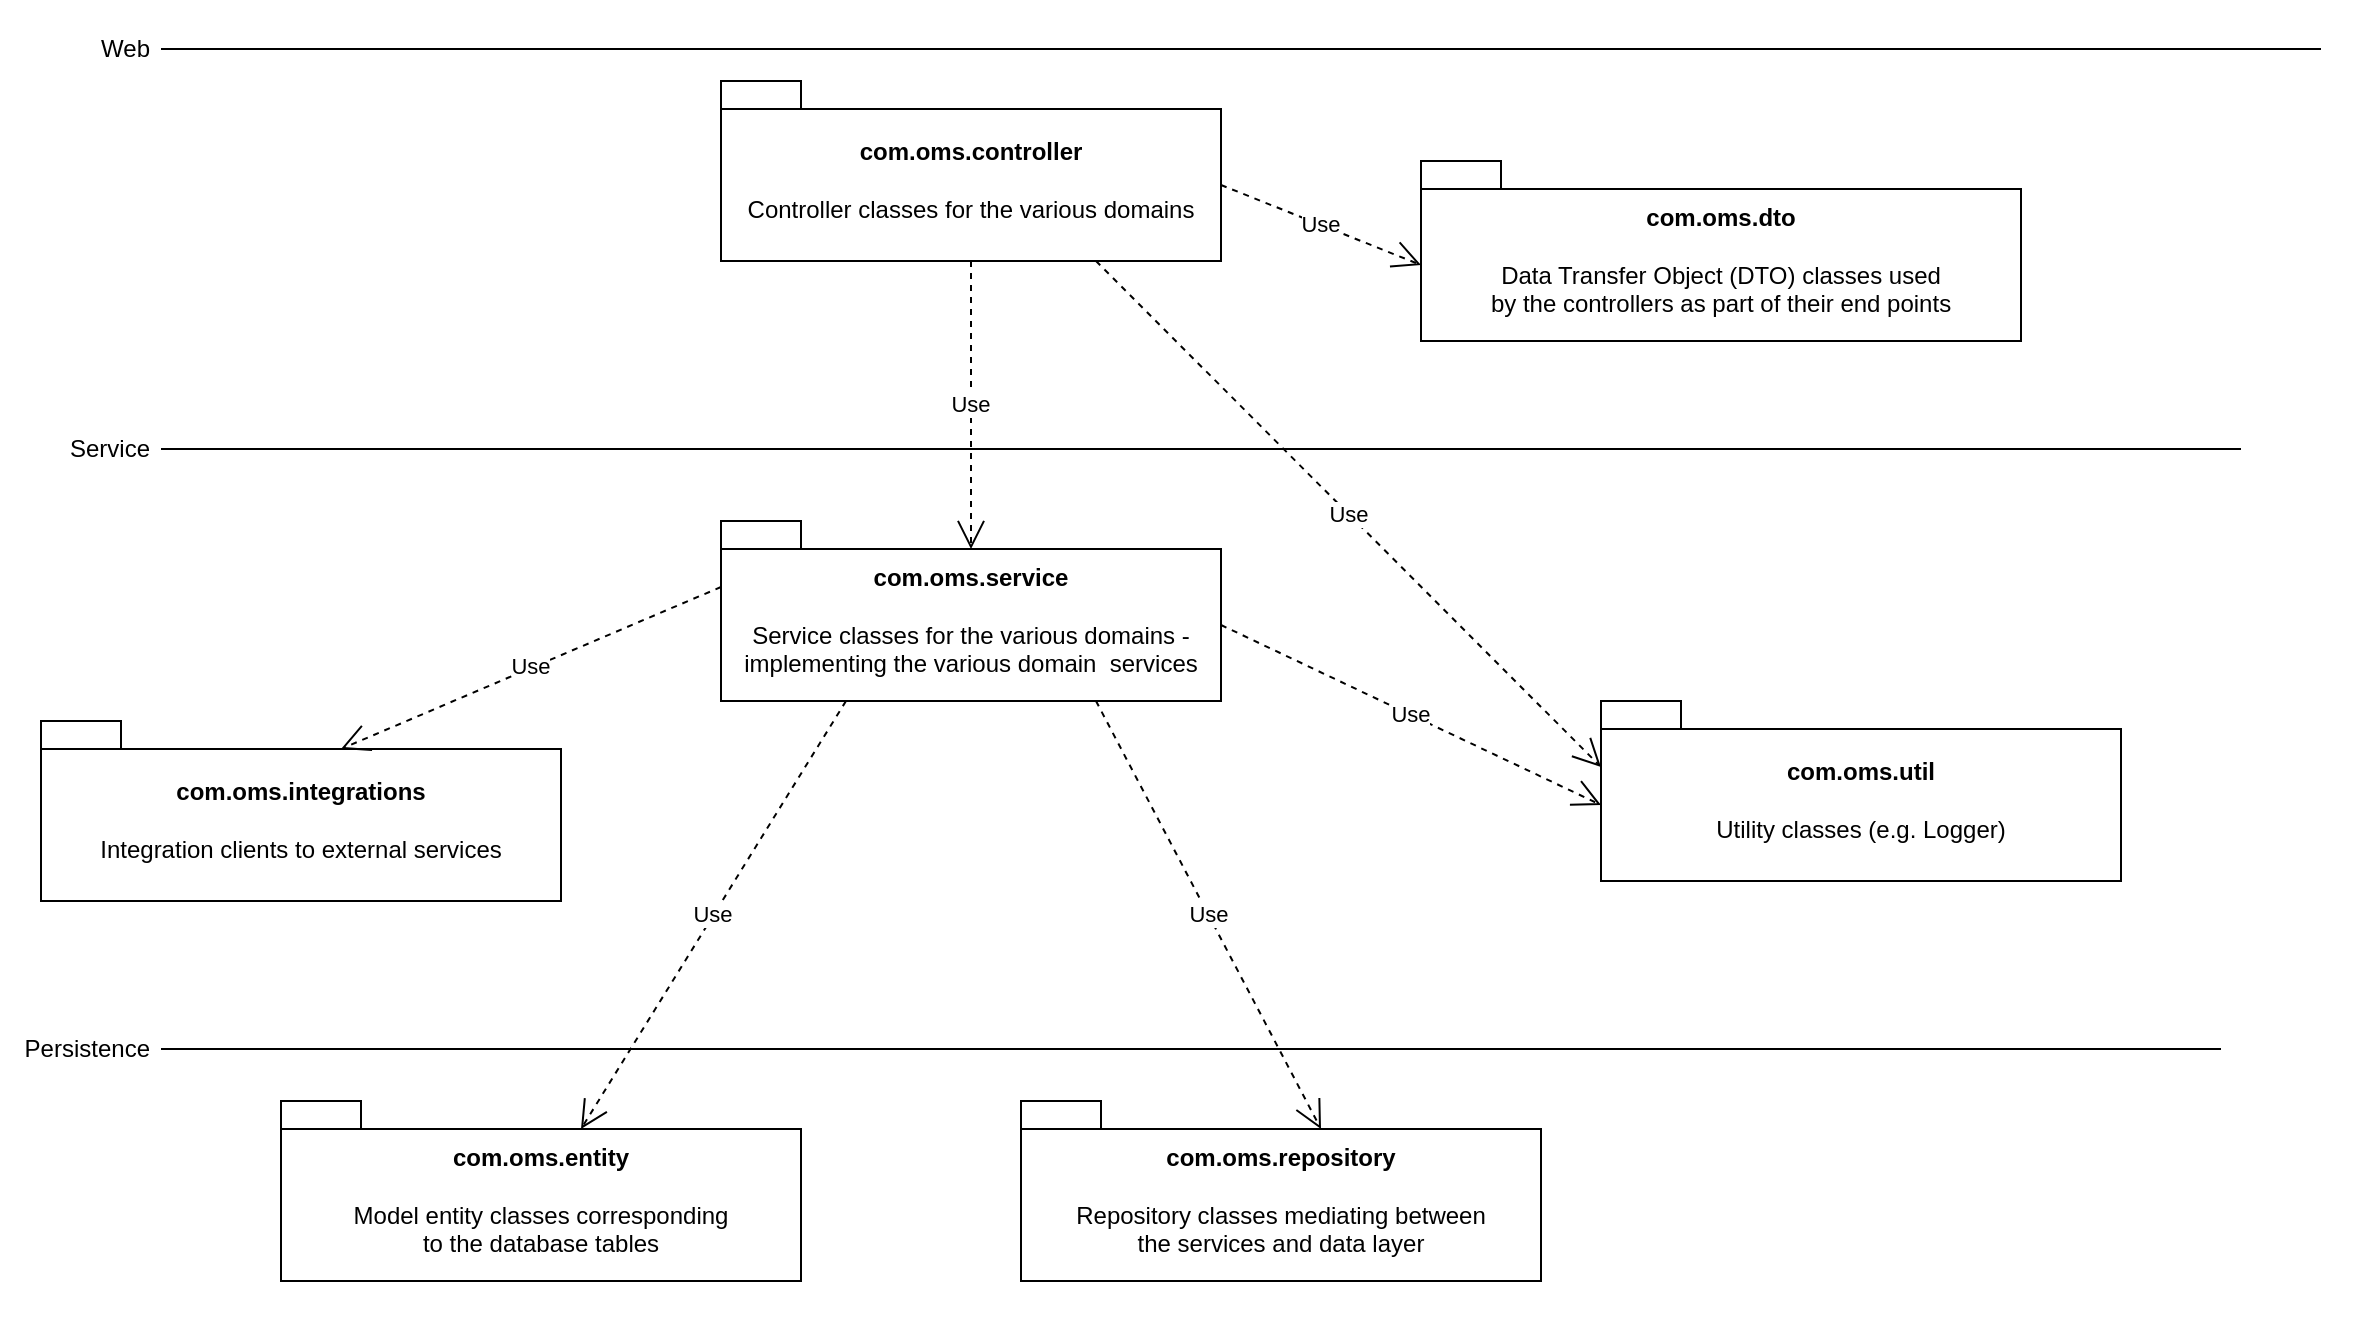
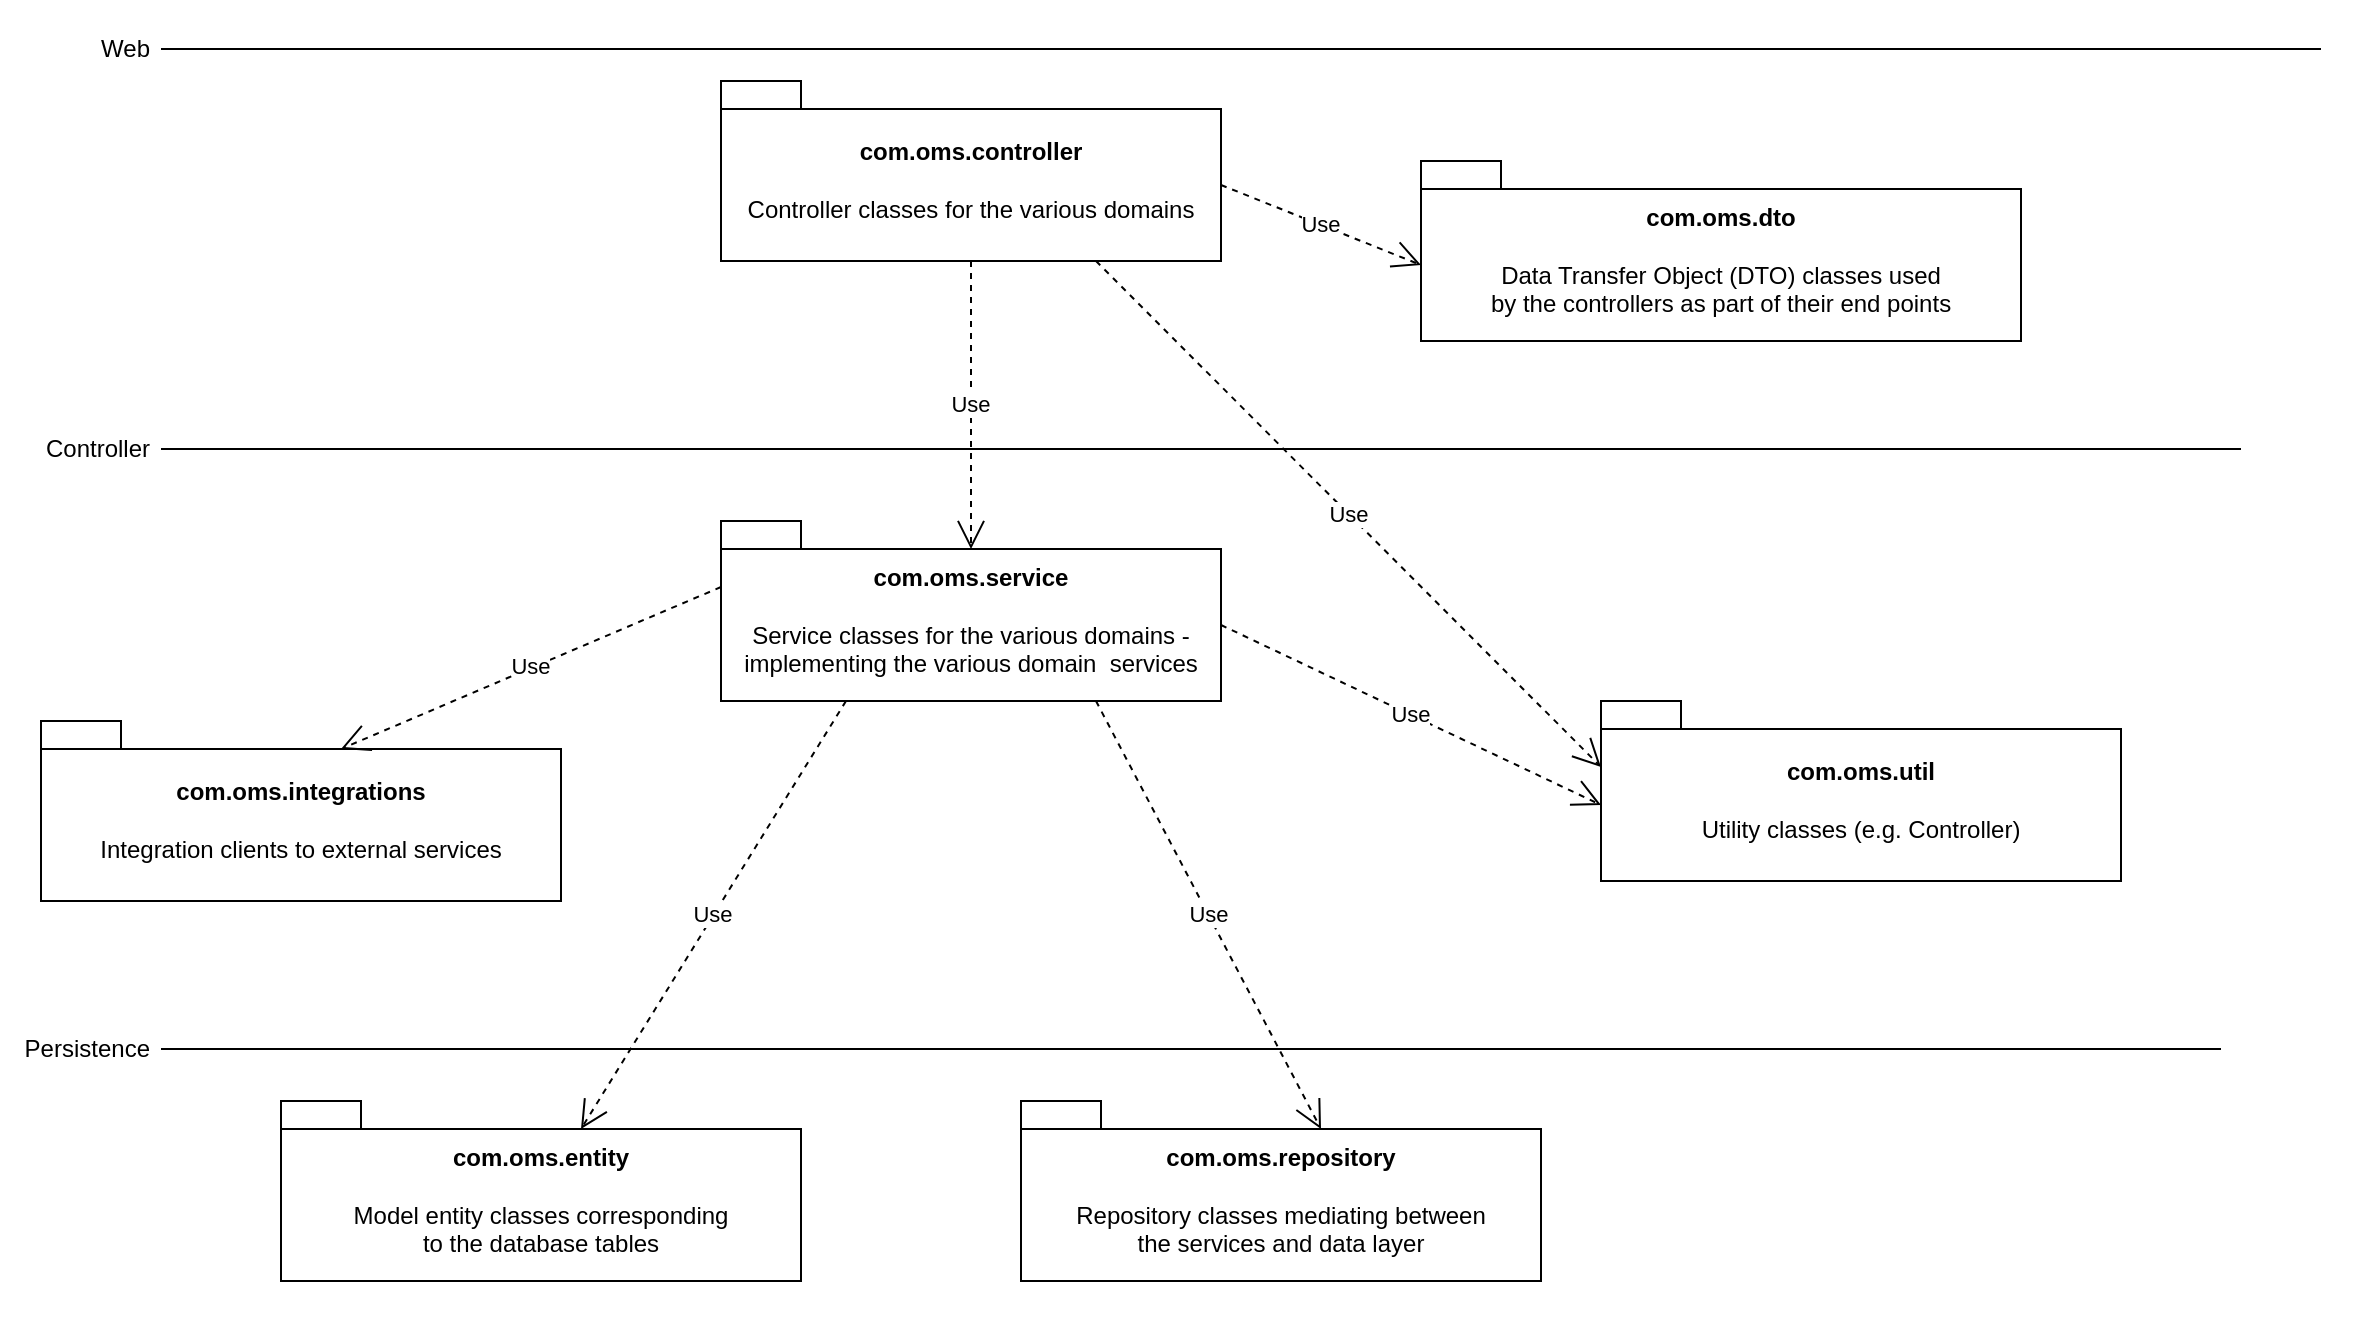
node "Service": label "Service" -> "Controller"
node "com.oms.util Utility classes (e.g. Logger)": label "com.oms.util Utility classes (e.g. Logger)" -> "com.oms.util Utility classes (e.g. Controller)"
